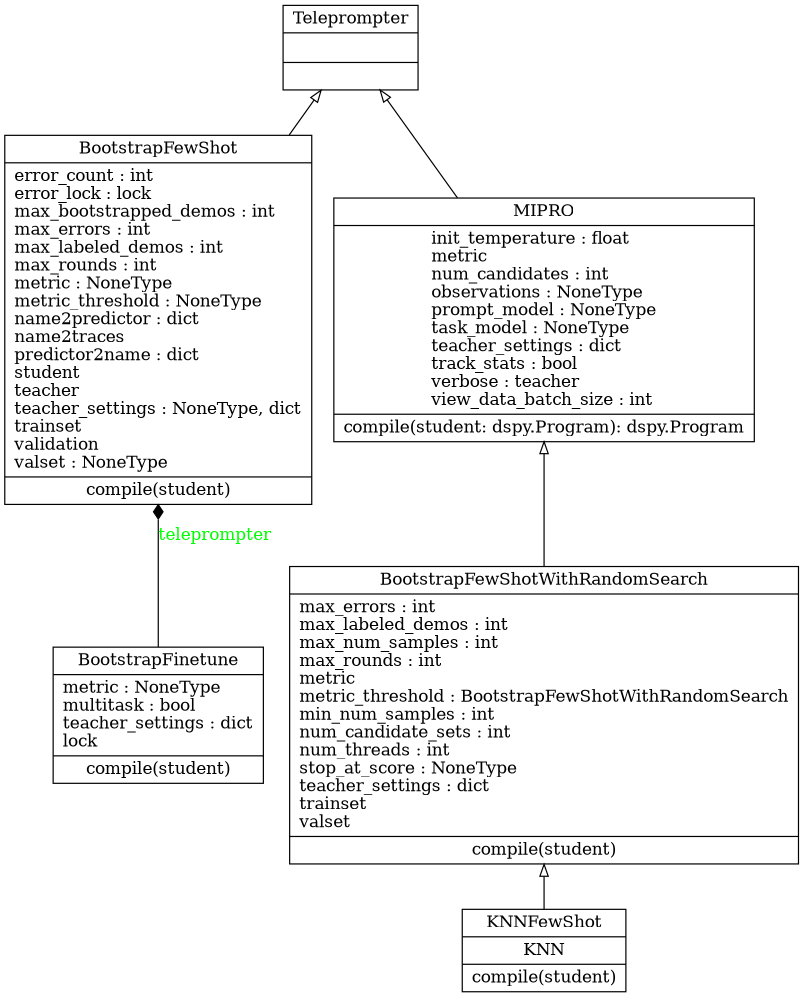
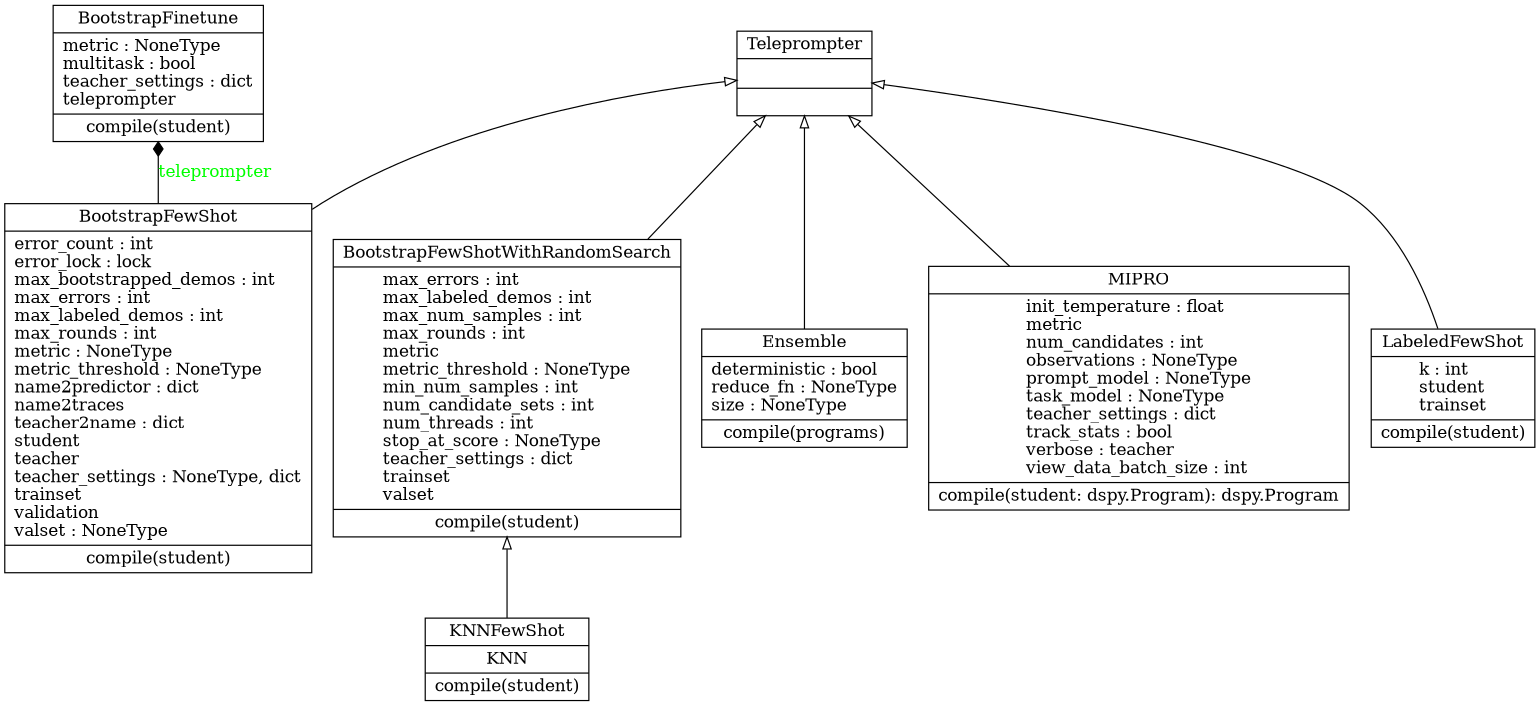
node "BootstrapFewShot": text "predictor2name : dict" -> "teacher2name : dict"
node "Ensemble": added
node "LabeledFewShot": added
edge "BootstrapFewShotWithRandomSearch" -> "MIPRO": now "BootstrapFewShotWithRandomSearch" -> "Teleprompter"
edge "BootstrapFinetune" -> "BootstrapFewShot": reversed
node "BootstrapFewShotWithRandomSearch": text "metric_threshold : BootstrapFewShotWithRandomSearch" -> "metric_threshold : NoneType"
node "BootstrapFinetune": text "lock" -> "teleprompter"
